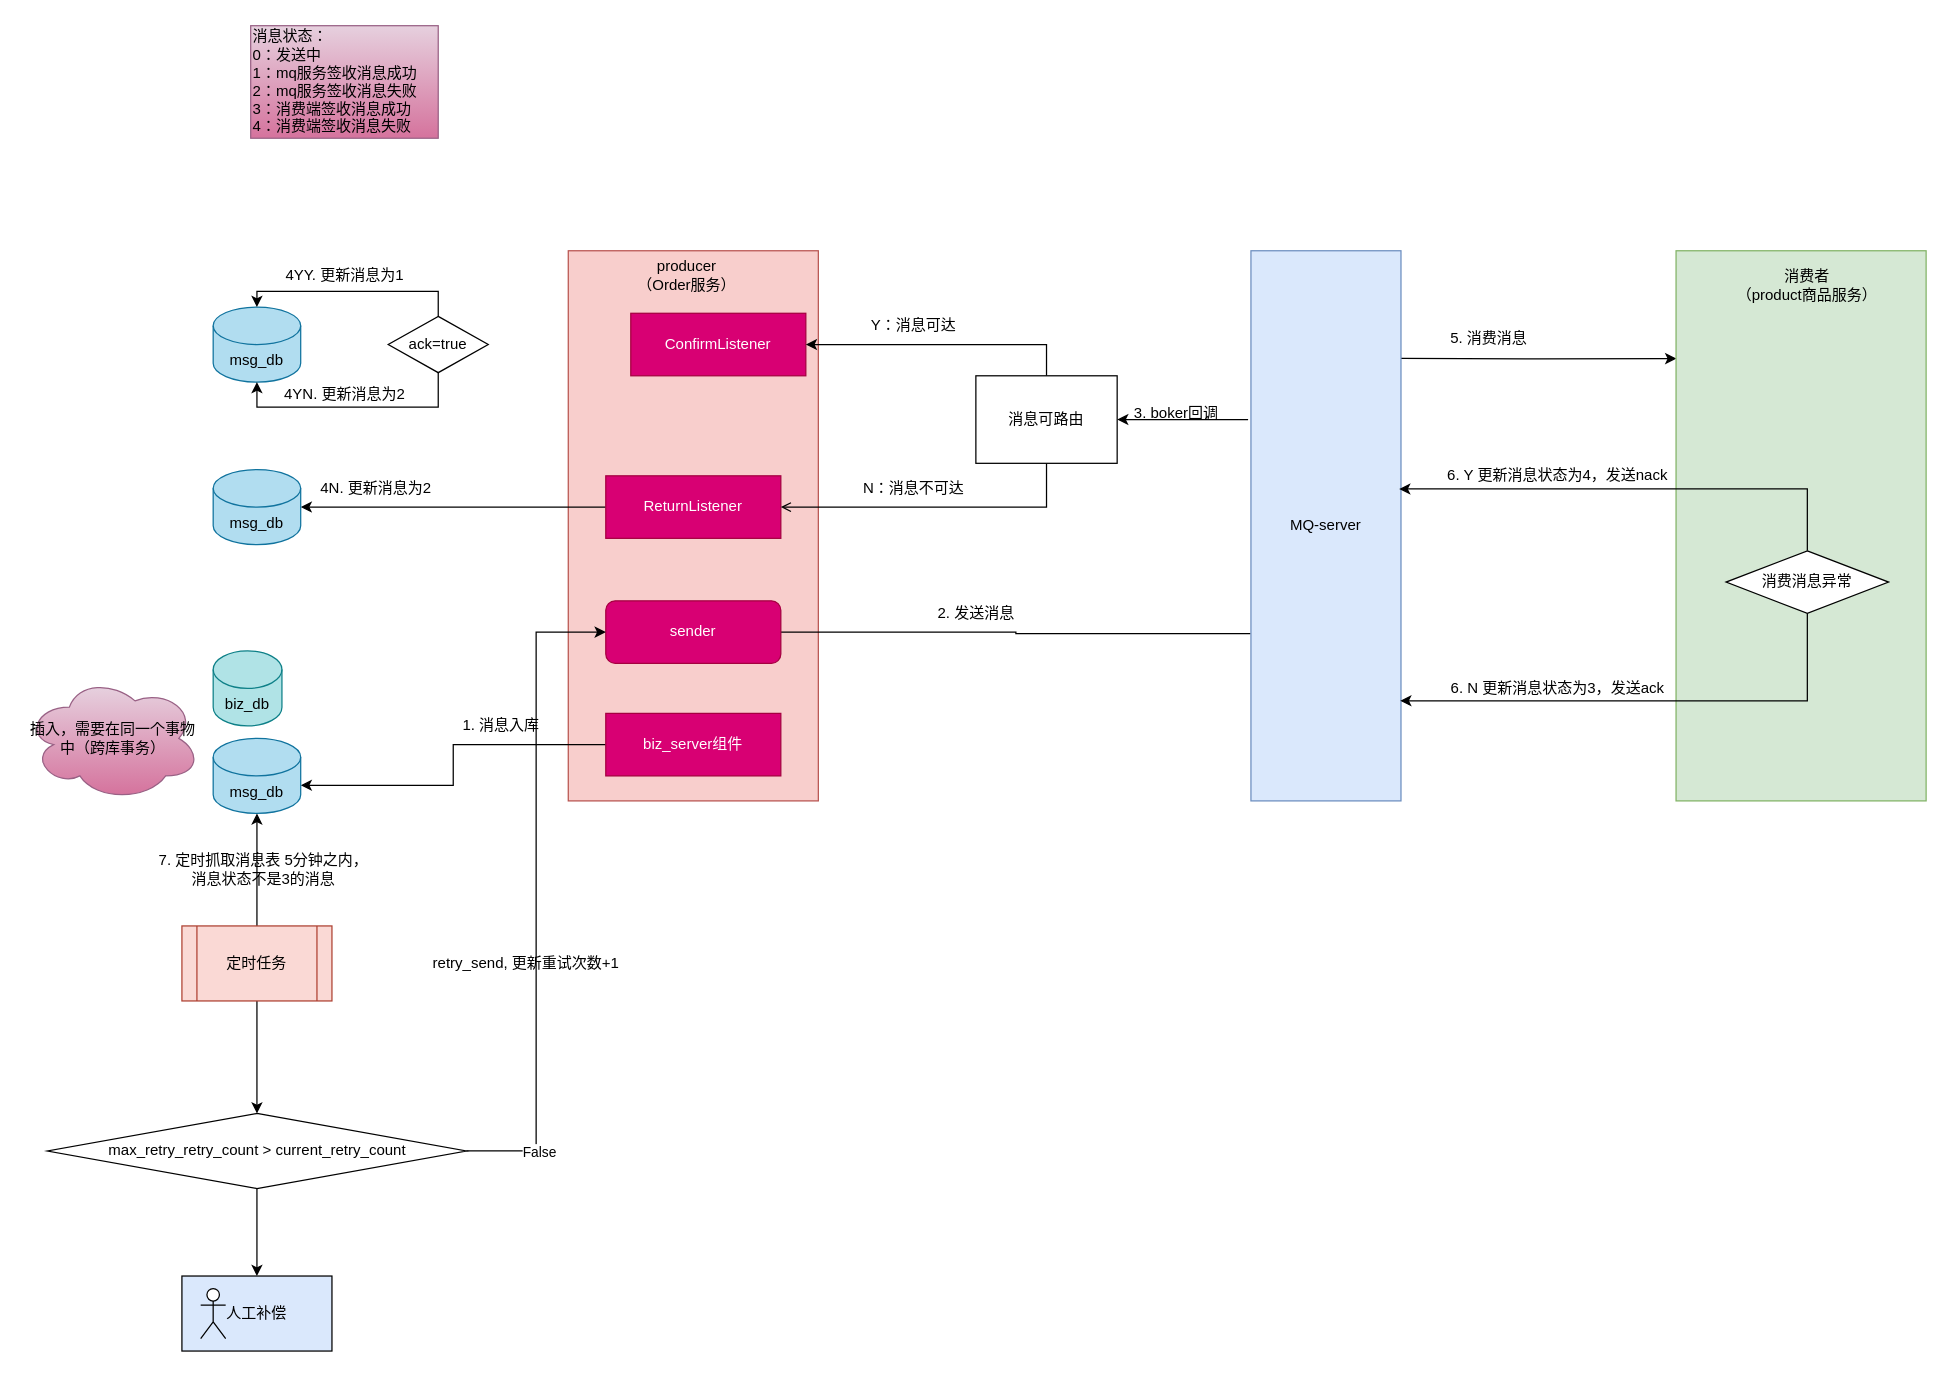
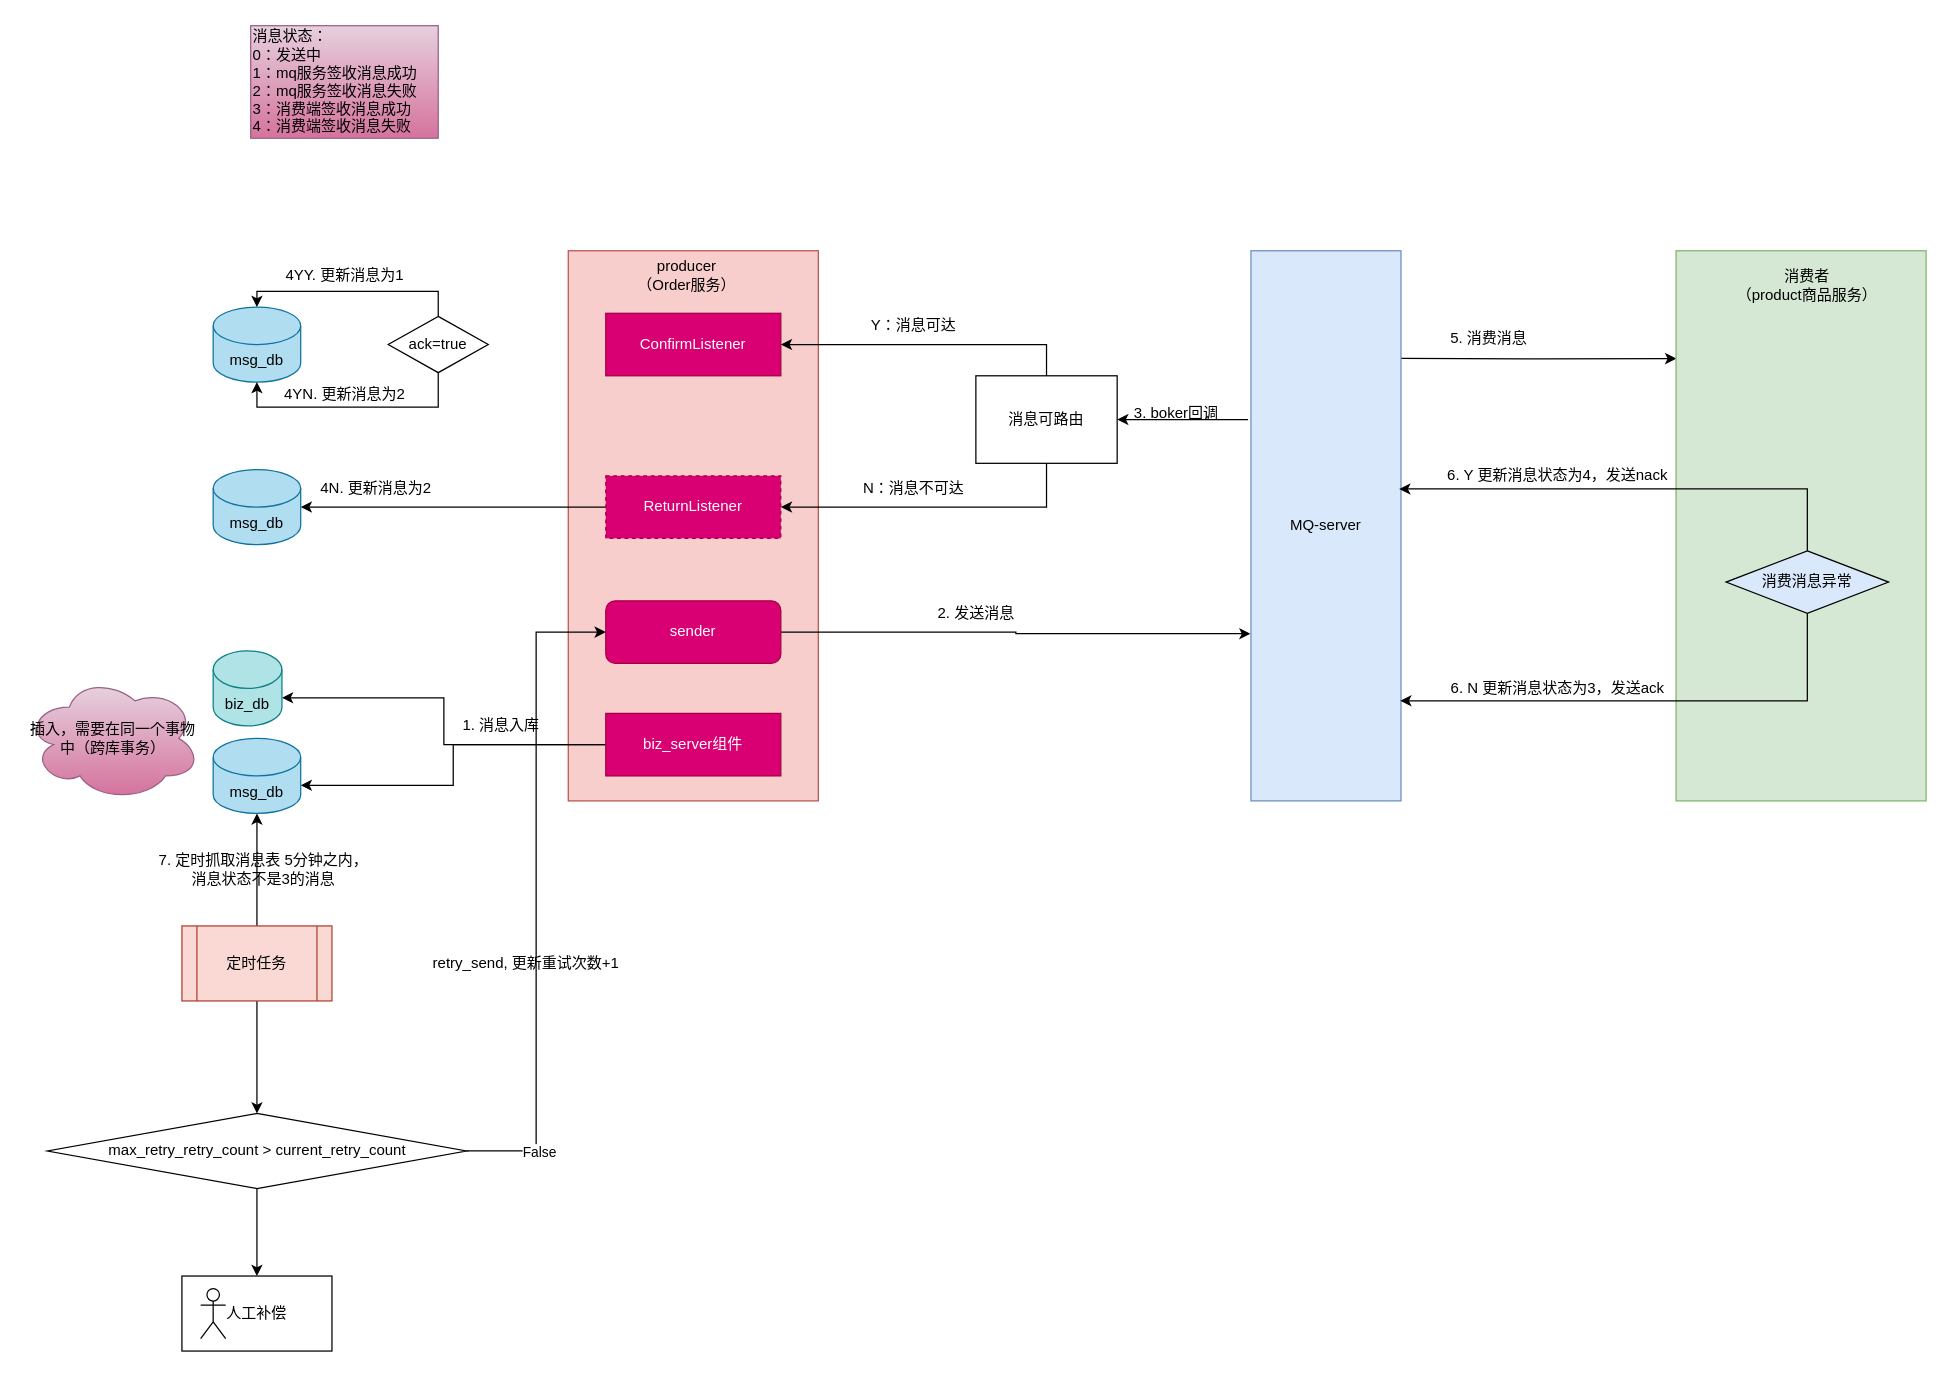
node "ConfirmListener": moved (718, 344) -> (693, 344)
node "ReturnListener": style solid -> dashed
edge "消息可路由" -> "ReturnListener": arrowhead open -> classic
node "消费消息异常": fillcolor #ffffff -> #dae8fc
edge "MQ-server" -- "sender": arrowhead none -> classic
edge "biz_server组件" -> "biz_db": added
node "人工补偿": fillcolor #dae8fc -> #ffffff
